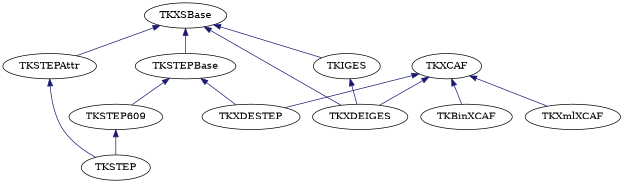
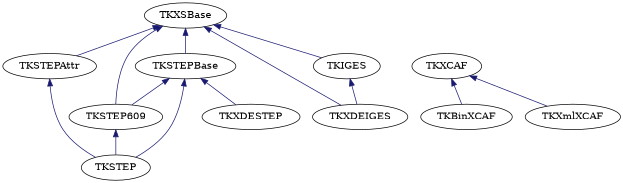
edge "TKSTEP609" -> "TKXSBase": added
edge "TKXDESTEP" -> "TKXCAF": removed
edge "TKXDEIGES" -> "TKXCAF": removed
edge "TKSTEP" -> "TKSTEPBase": added
